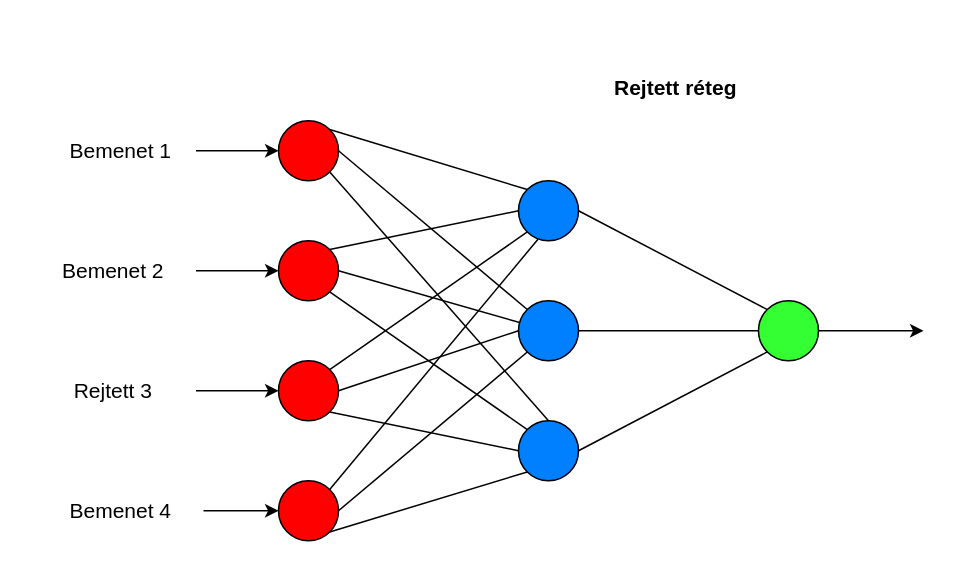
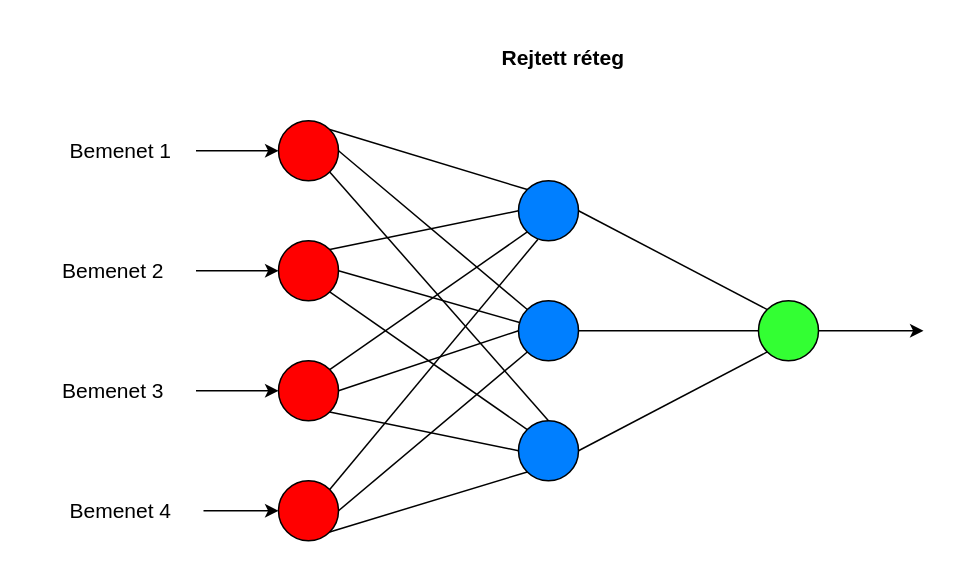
node "Rejtett réteg": moved (676, 87) -> (563, 57)
node "Rejtett 3": label "Rejtett 3" -> "Bemenet 3"
